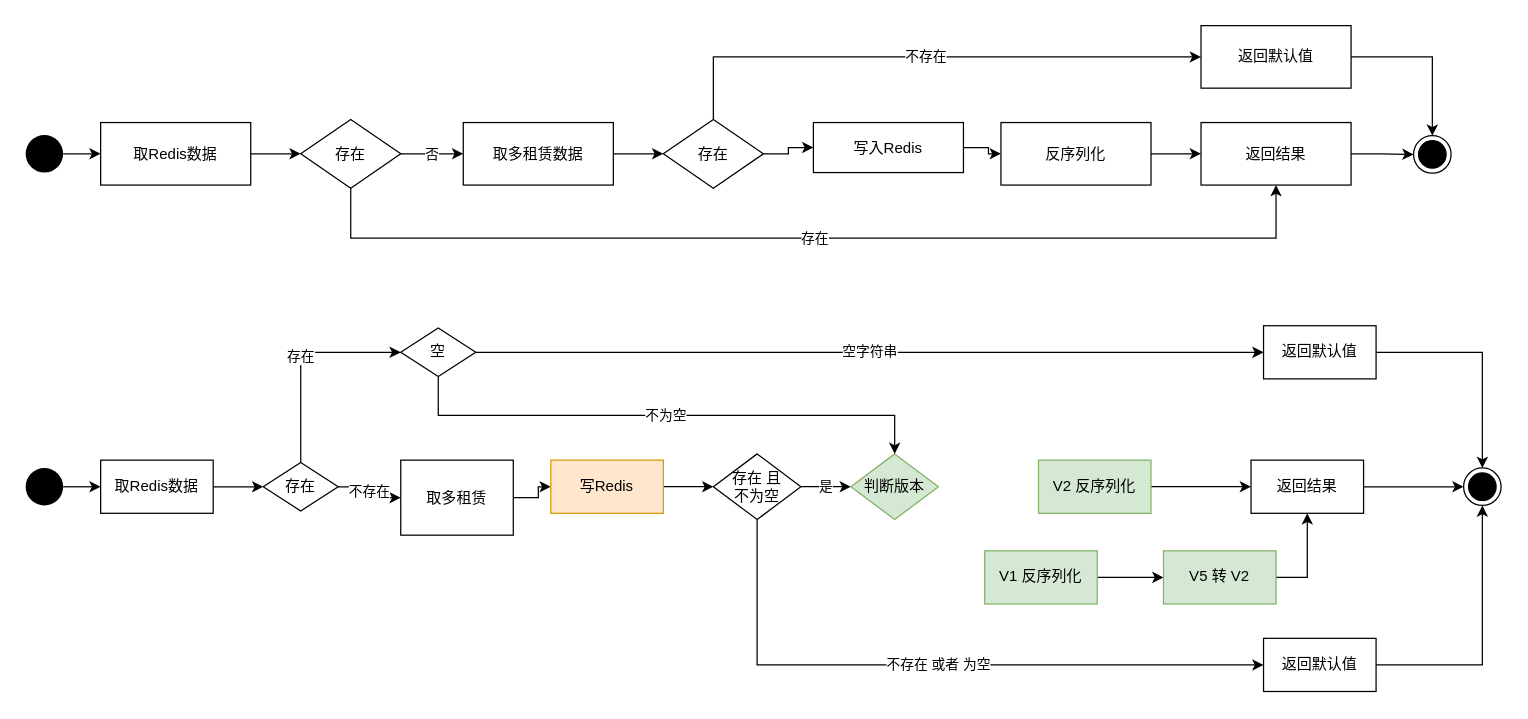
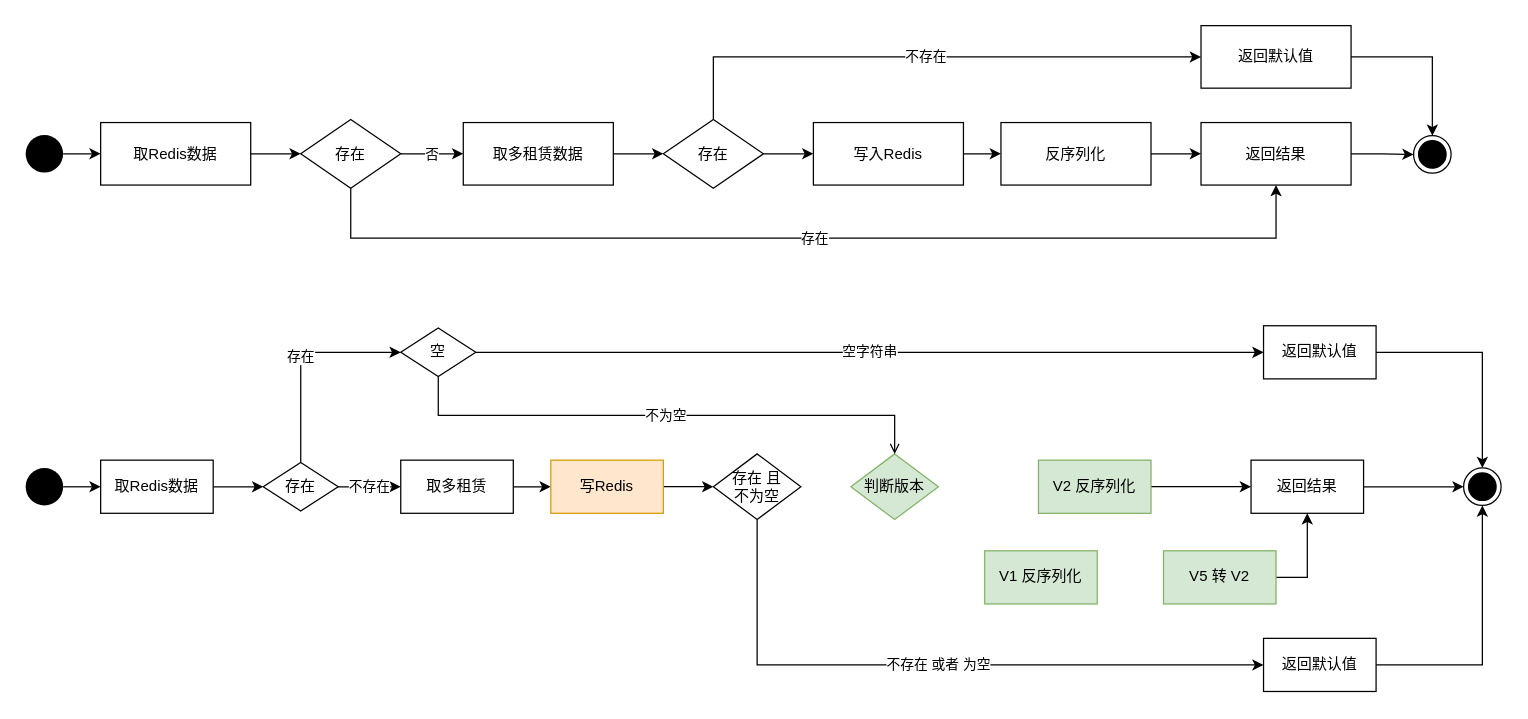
node "写入Redis": size 150x50 -> 150x63
edge "空" -> "判断版本": arrowhead classic -> open
edge "存在 且 不为空" -> "判断版本": removed, label "是"
node "取多租赁": size 113x75 -> 113x53
edge "V1 反序列化" -> "V5 转 V2": removed
